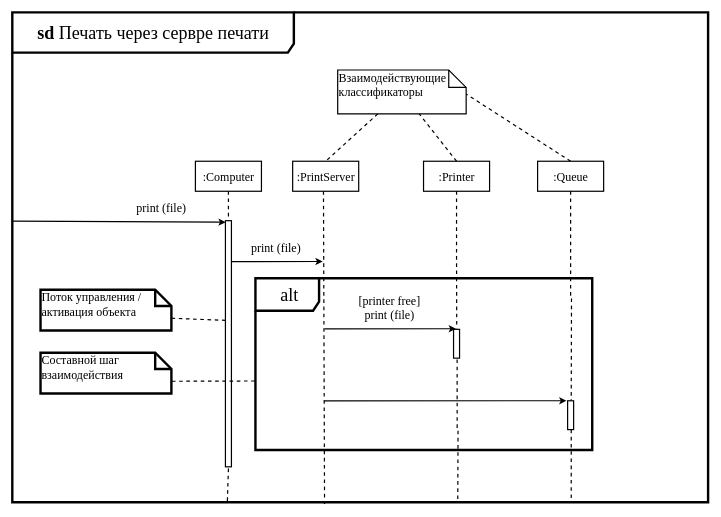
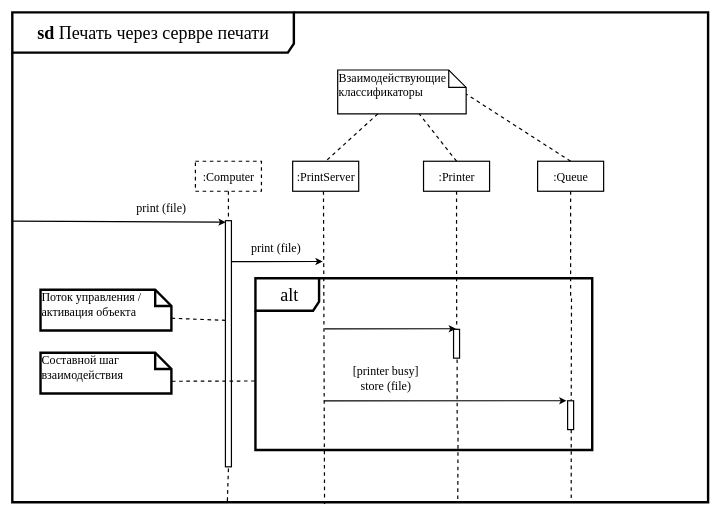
node ":Computer": style solid -> dashed
node "[printer free] print (file)": removed
node "[printer busy] store (file)": added
